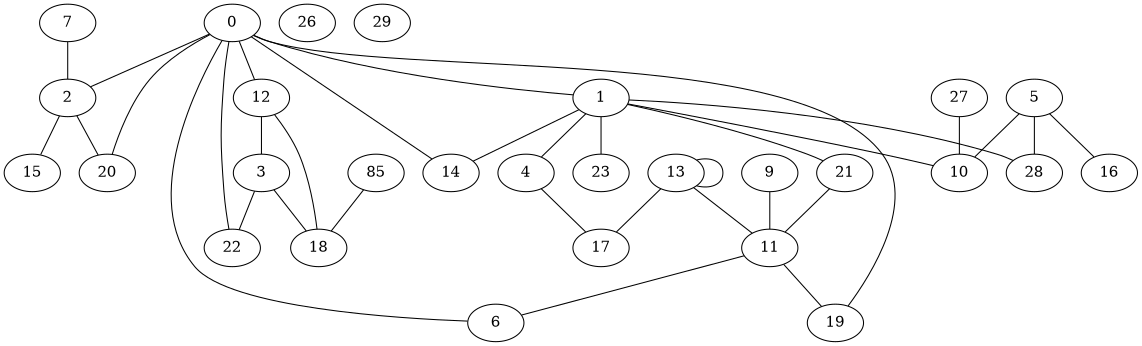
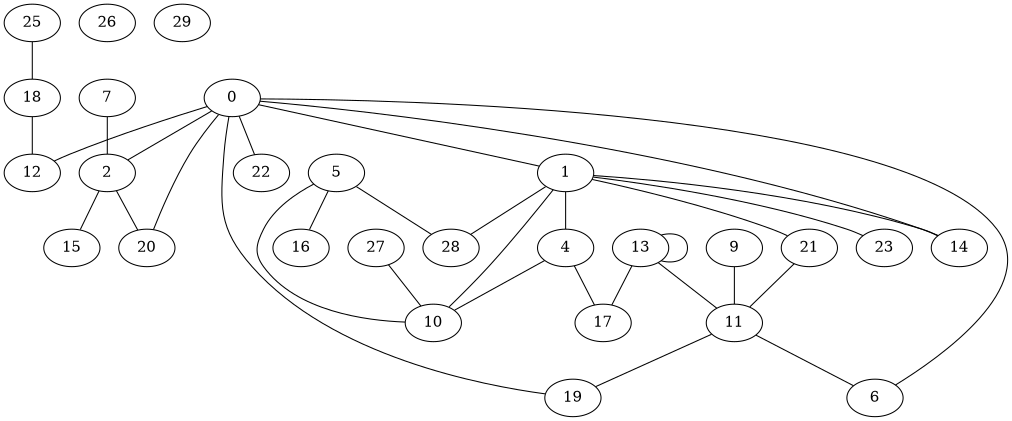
node "3": removed
node "85": label "85" -> "25"
edge "4" -- "10": added
